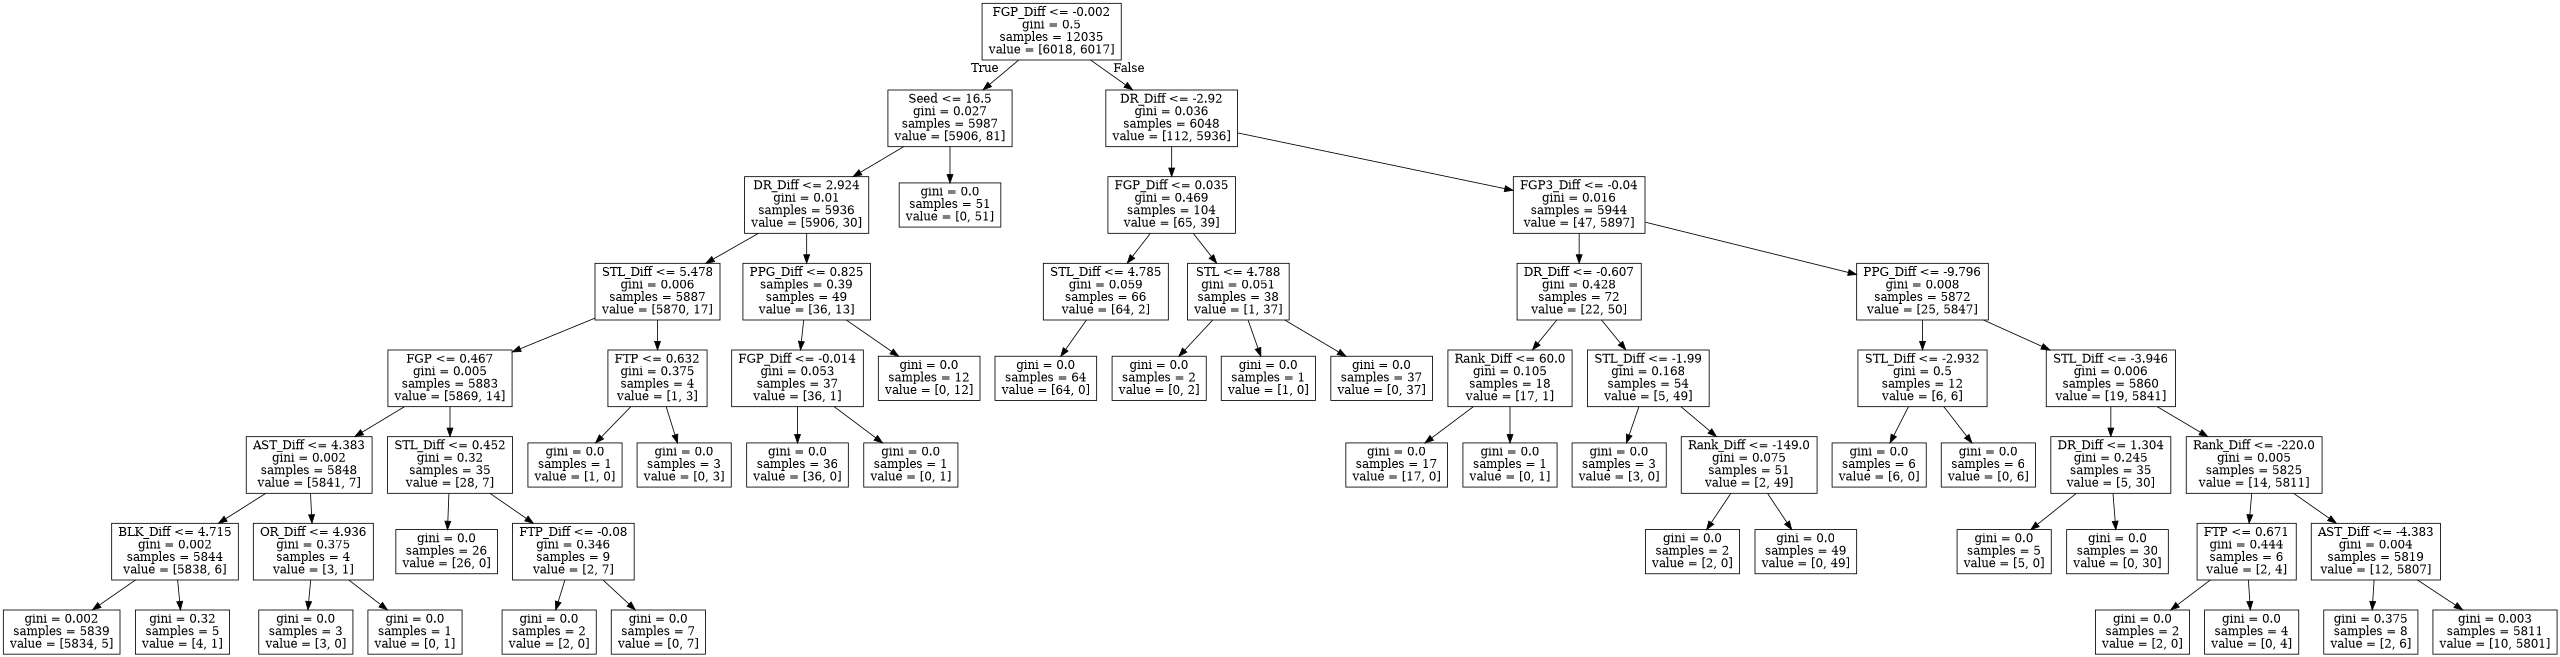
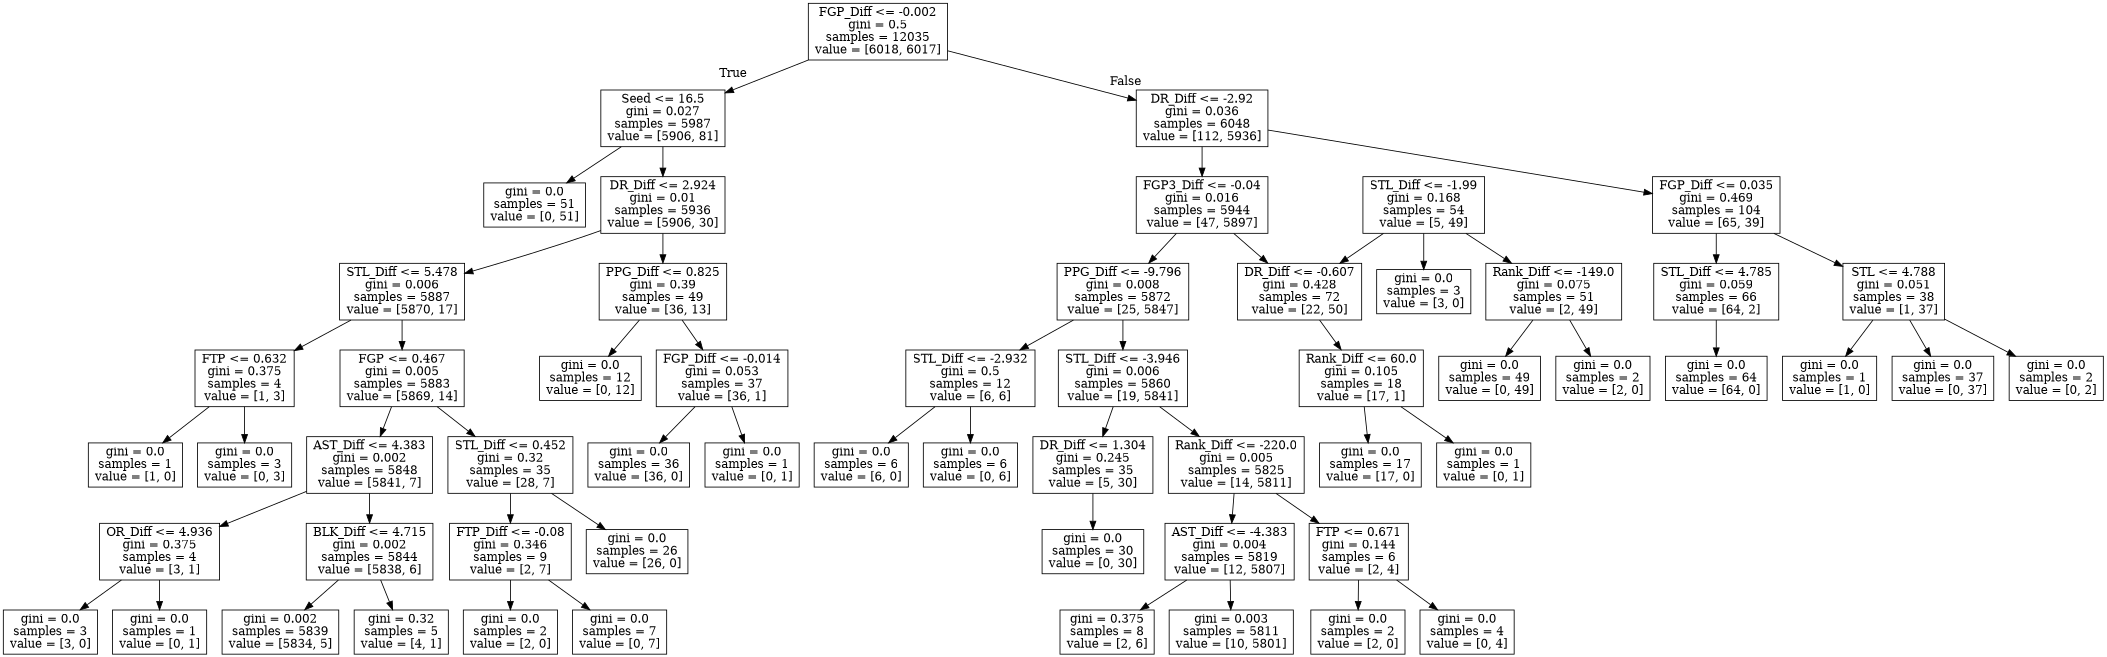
node "PPG_Diff <= 0.825 samples = 0.39 samples = 49 value = [36, 13]": label "PPG_Diff <= 0.825 samples = 0.39 samples = 49 value = [36, 13]" -> "PPG_Diff <= 0.825 gini = 0.39 samples = 49 value = [36, 13]"
edge "DR_Diff <= -0.607 gini = 0.428 samples = 72 value = [22, 50]" -> "STL_Diff <= -1.99 gini = 0.168 samples = 54 value = [5, 49]": reversed
node "gini = 0.0 samples = 5 value = [5, 0]": removed
node "FTP <= 0.671 gini = 0.444 samples = 6 value = [2, 4]": label "FTP <= 0.671 gini = 0.444 samples = 6 value = [2, 4]" -> "FTP <= 0.671 gini = 0.144 samples = 6 value = [2, 4]"
